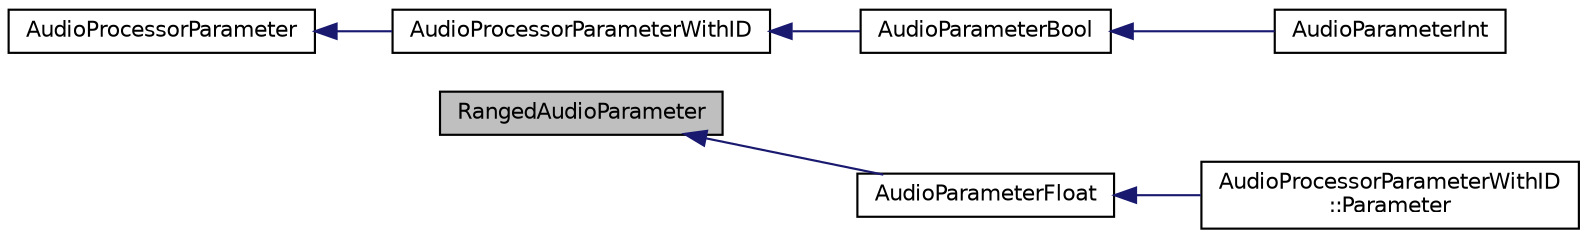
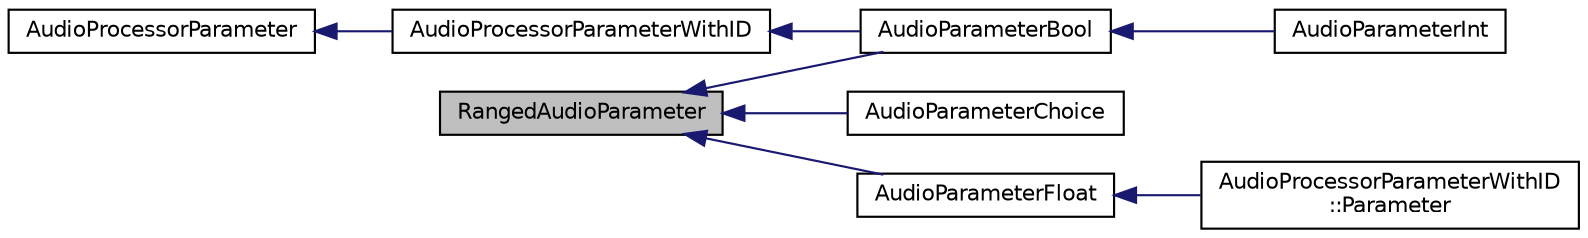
edge "AudioParameterBool" -> "RangedAudioParameter": added
node "AudioParameterChoice": added
